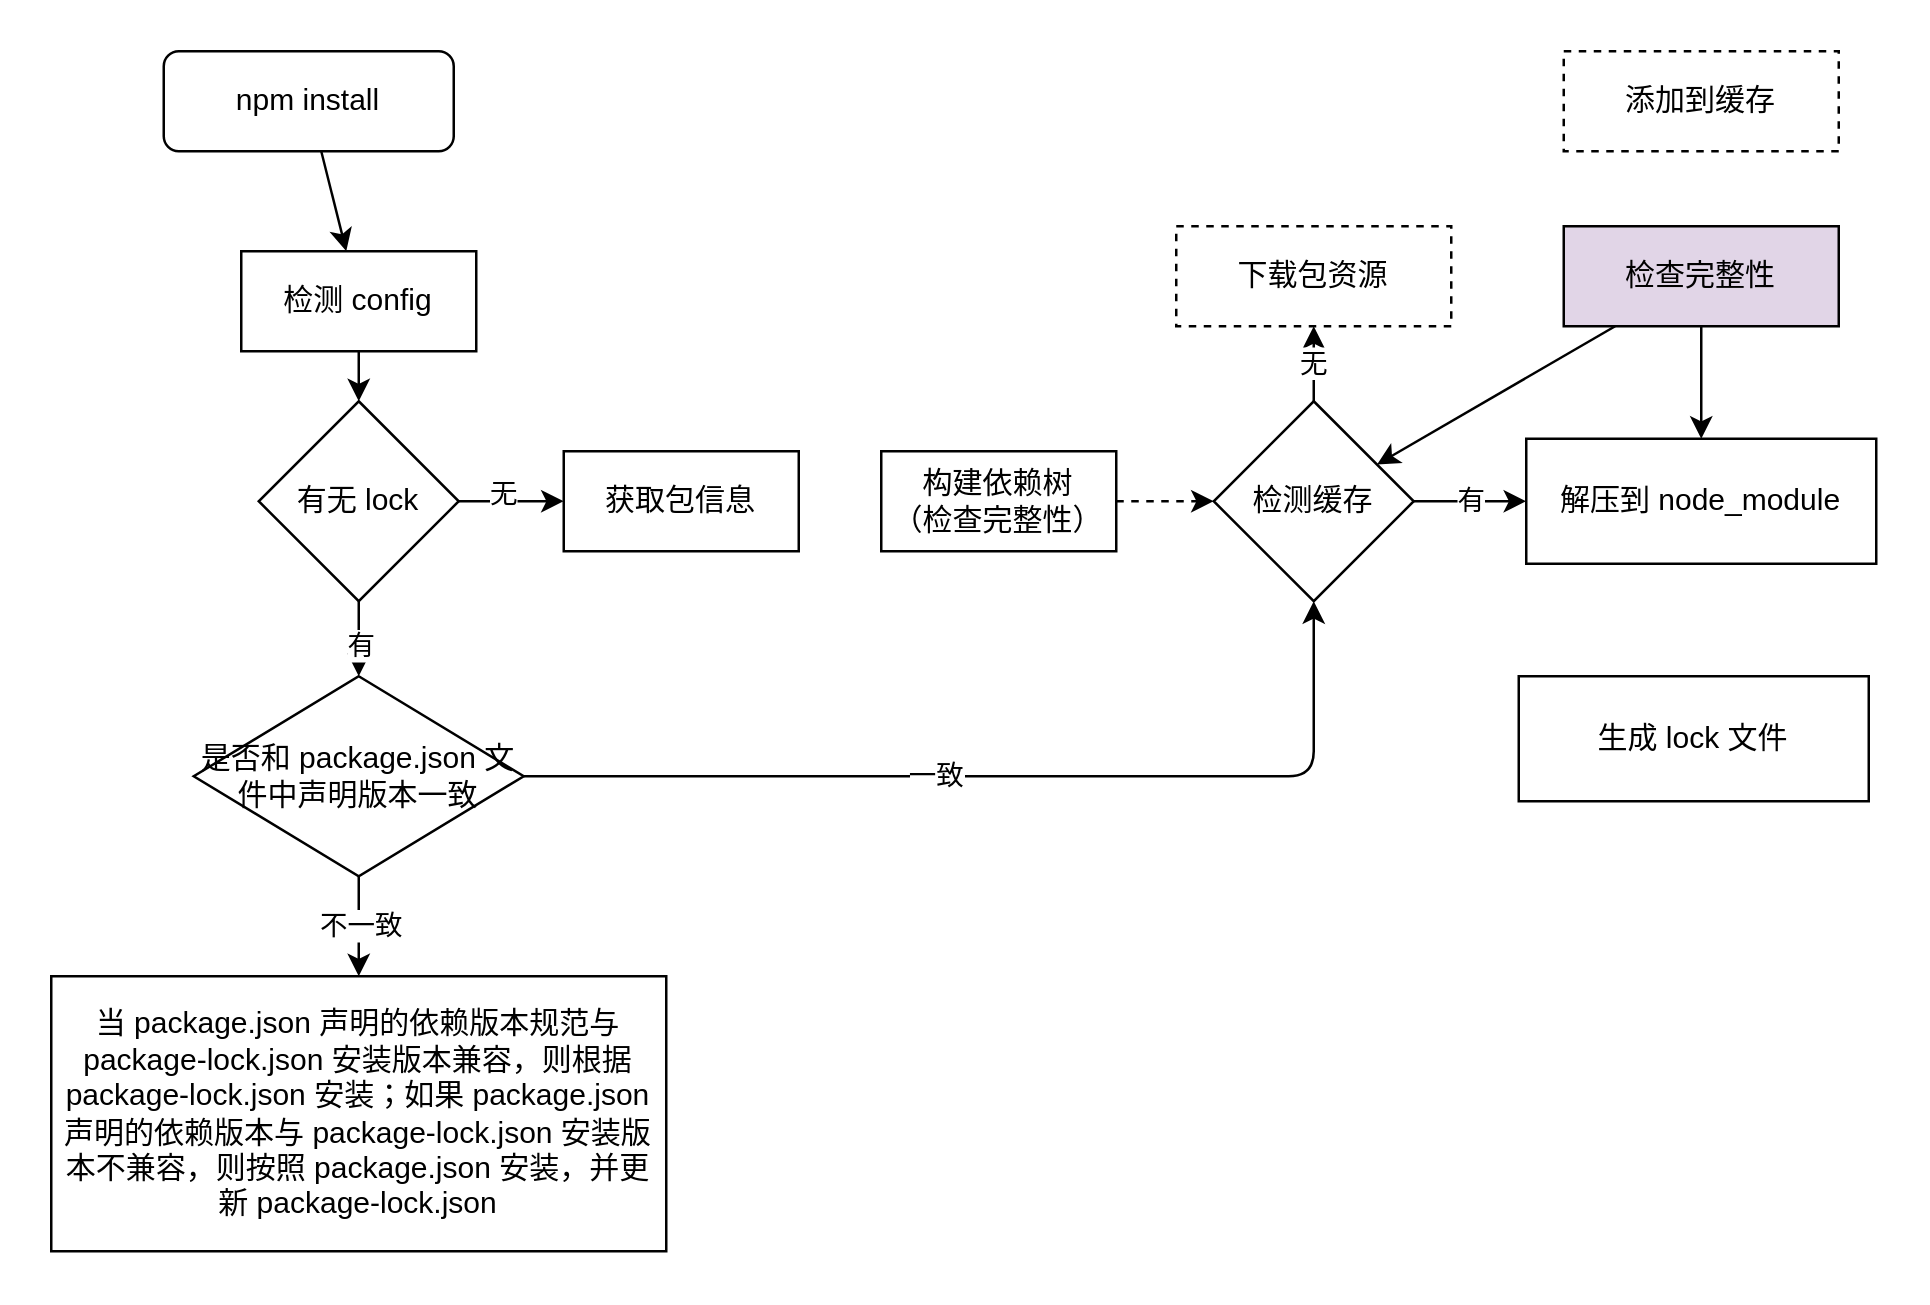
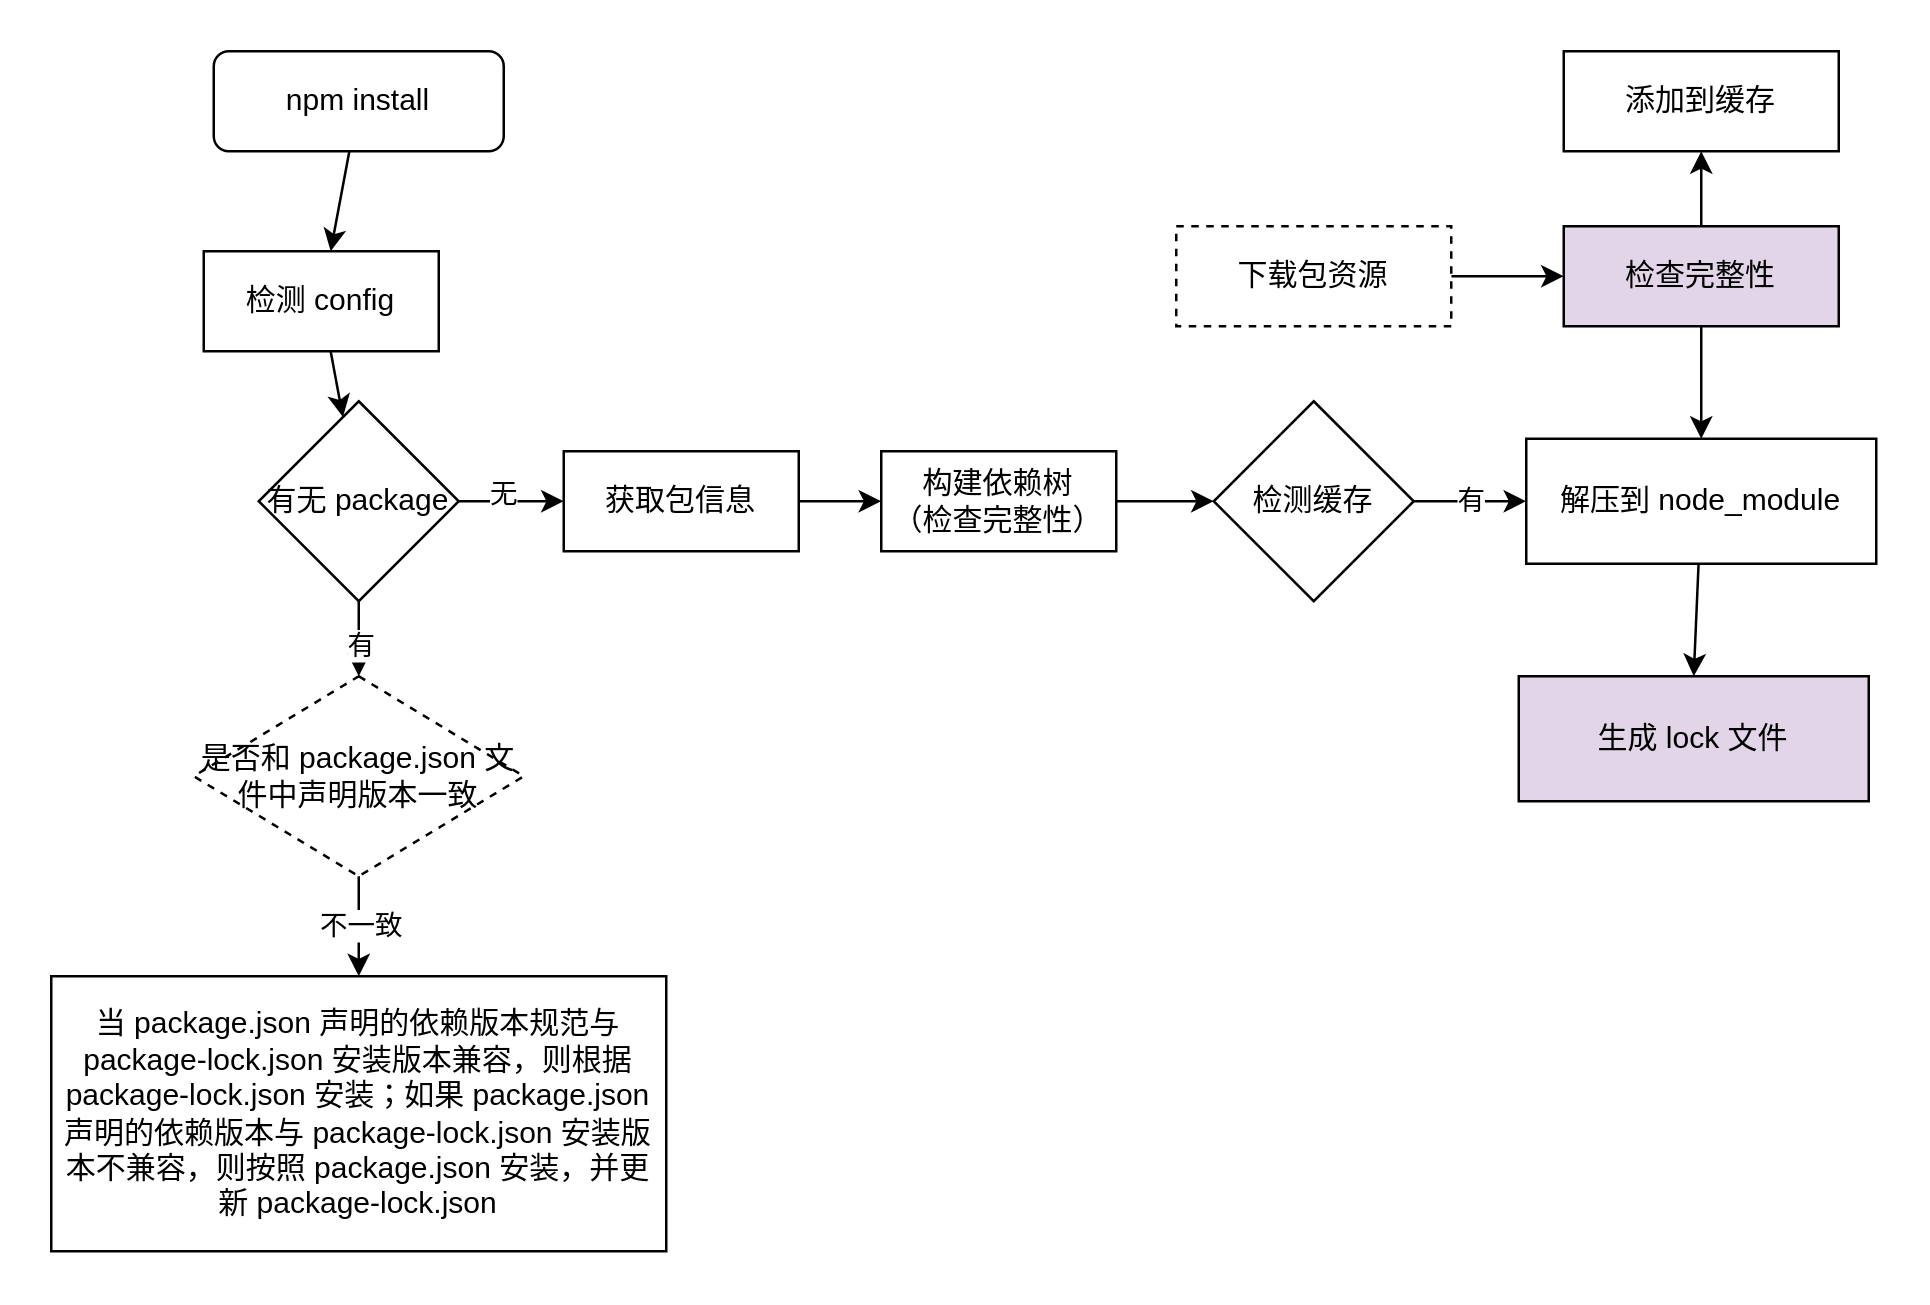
node "npm install": moved (309, 101) -> (359, 101)
node "添加到缓存": style dashed -> solid
edge "下载包资源" -> "检查完整性": added
node "检测 config": moved (359, 301) -> (321, 301)
edge "检测缓存" -> "下载包资源": removed, label "无"
edge "检查完整性" -> "检测缓存": now "检查完整性" -> "添加到缓存"
node "有无 lock": label "有无 lock" -> "有无 package"
edge "获取包信息" -> "构建依赖树 （检查完整性）": added
edge "构建依赖树 （检查完整性）" -> "检测缓存": style dashed -> solid
edge "解压到 node_module" -> "生成 lock 文件": added
node "生成 lock 文件": fillcolor #ffffff -> #e1d5e7
node "是否和 package.json 文件中声明版本一致": style solid -> dashed
edge "是否和 package.json 文件中声明版本一致" -> "检测缓存": removed, label "一致"
